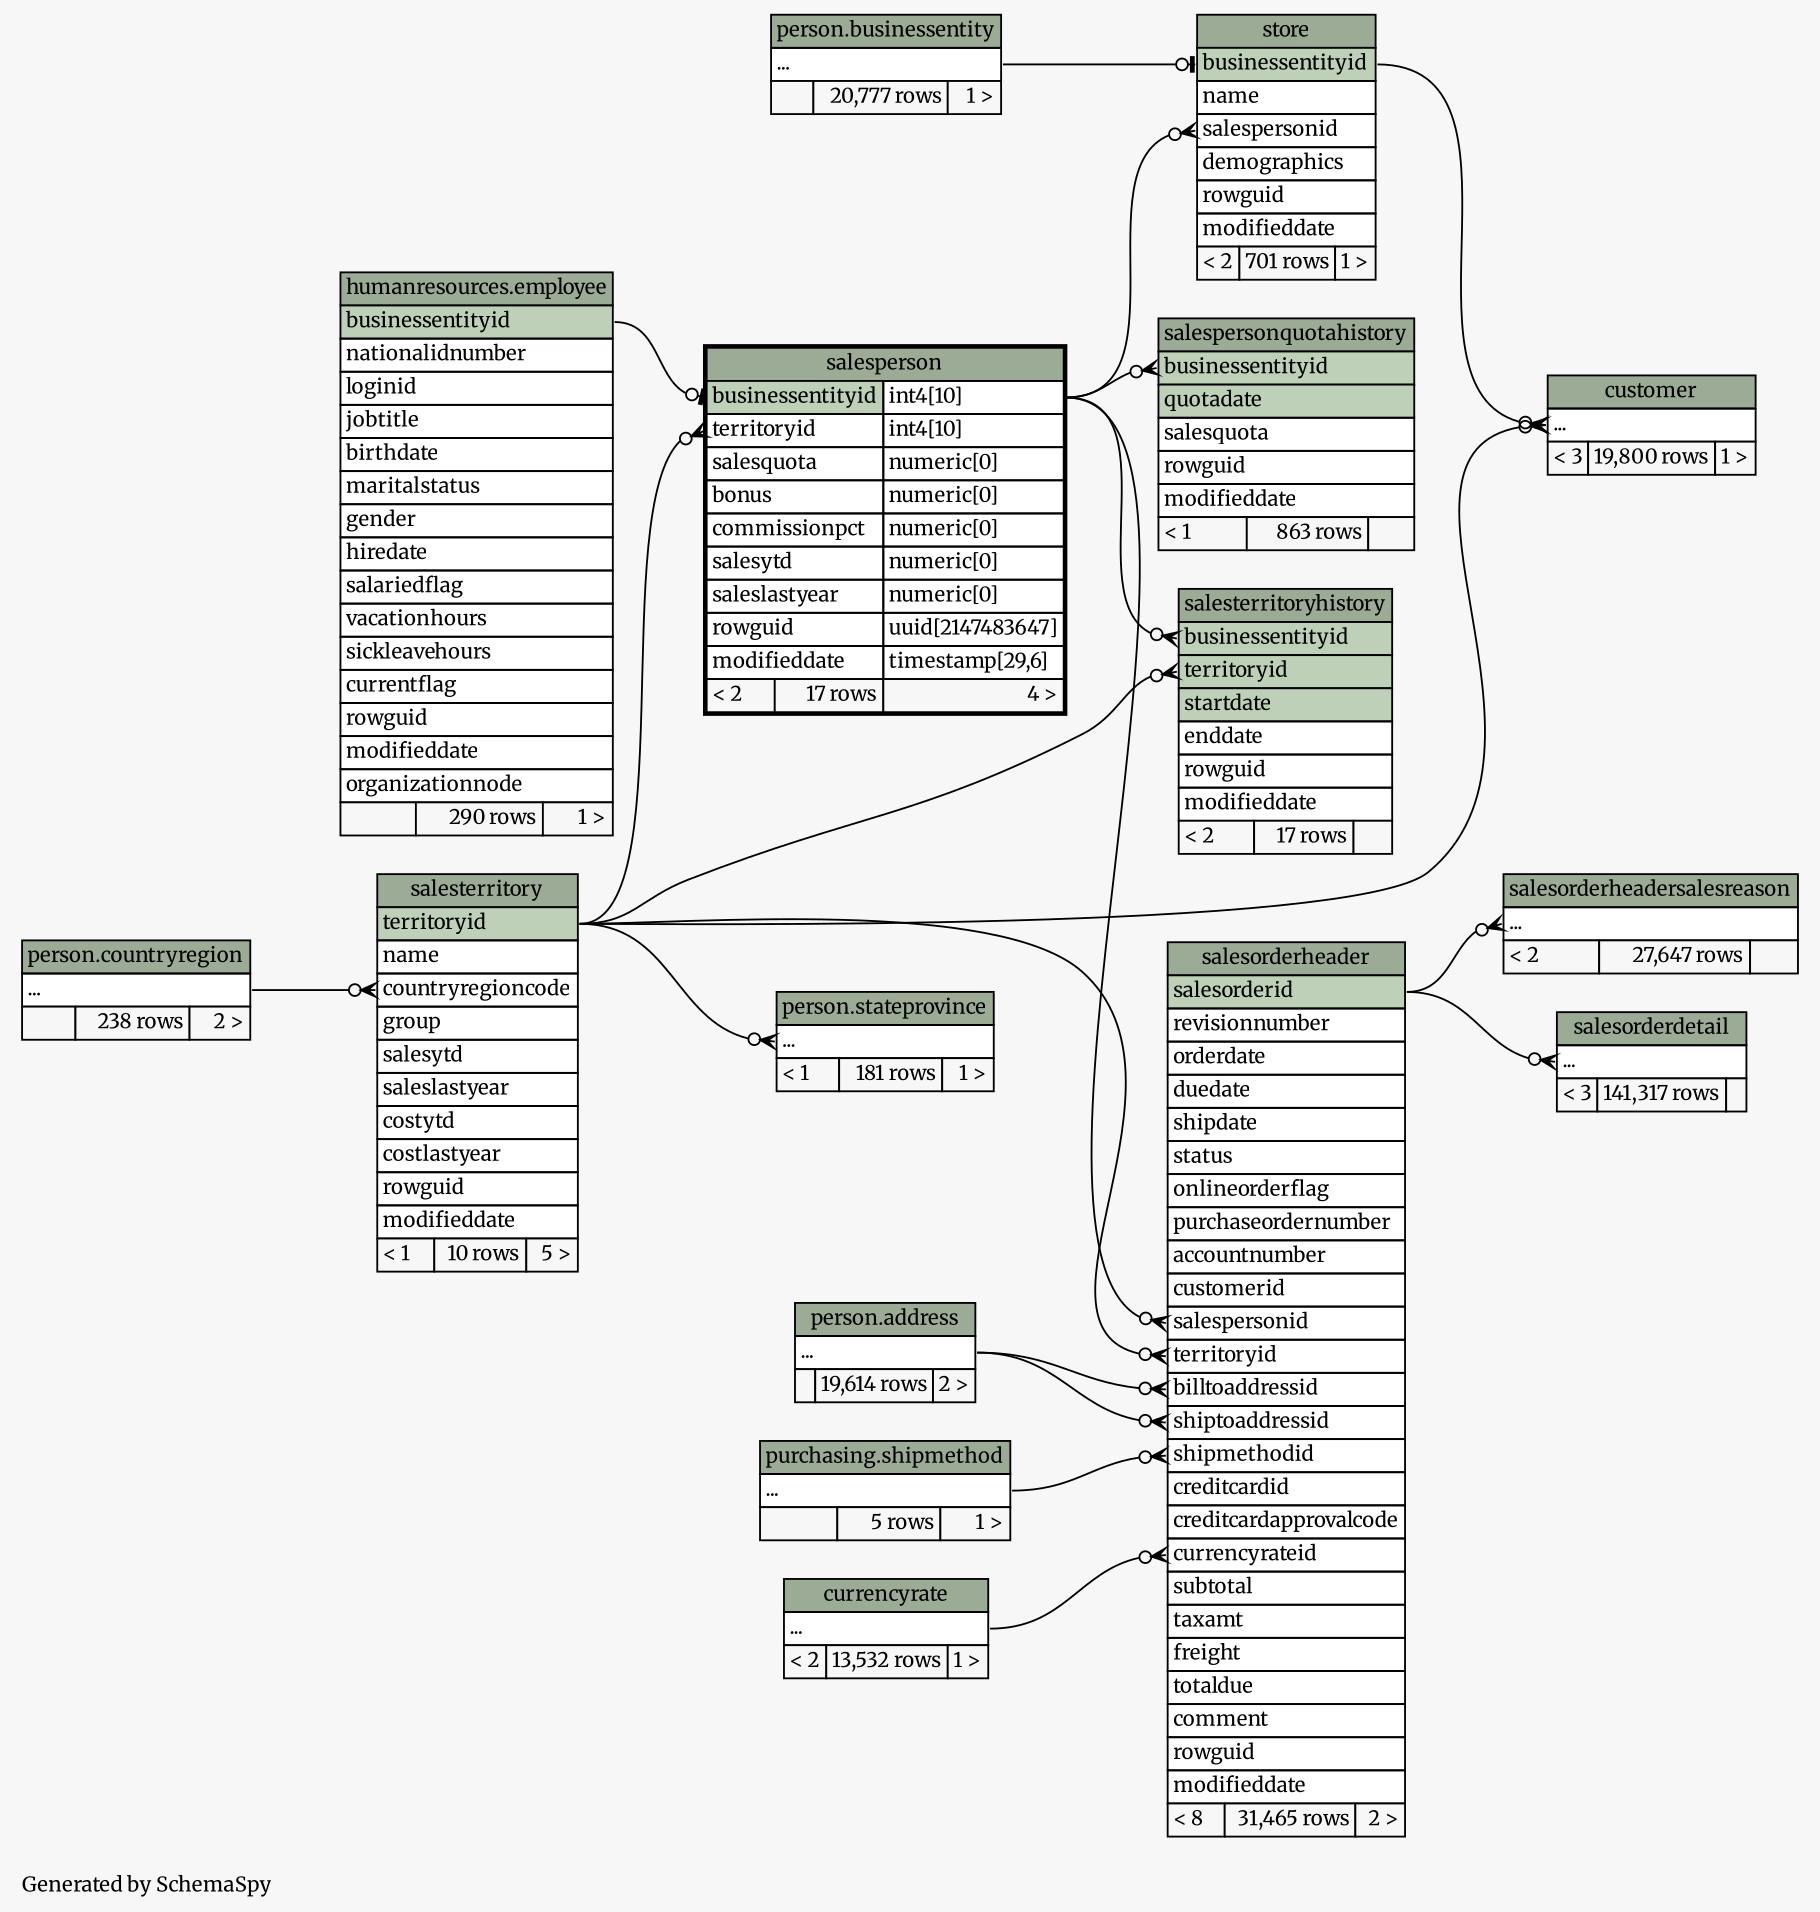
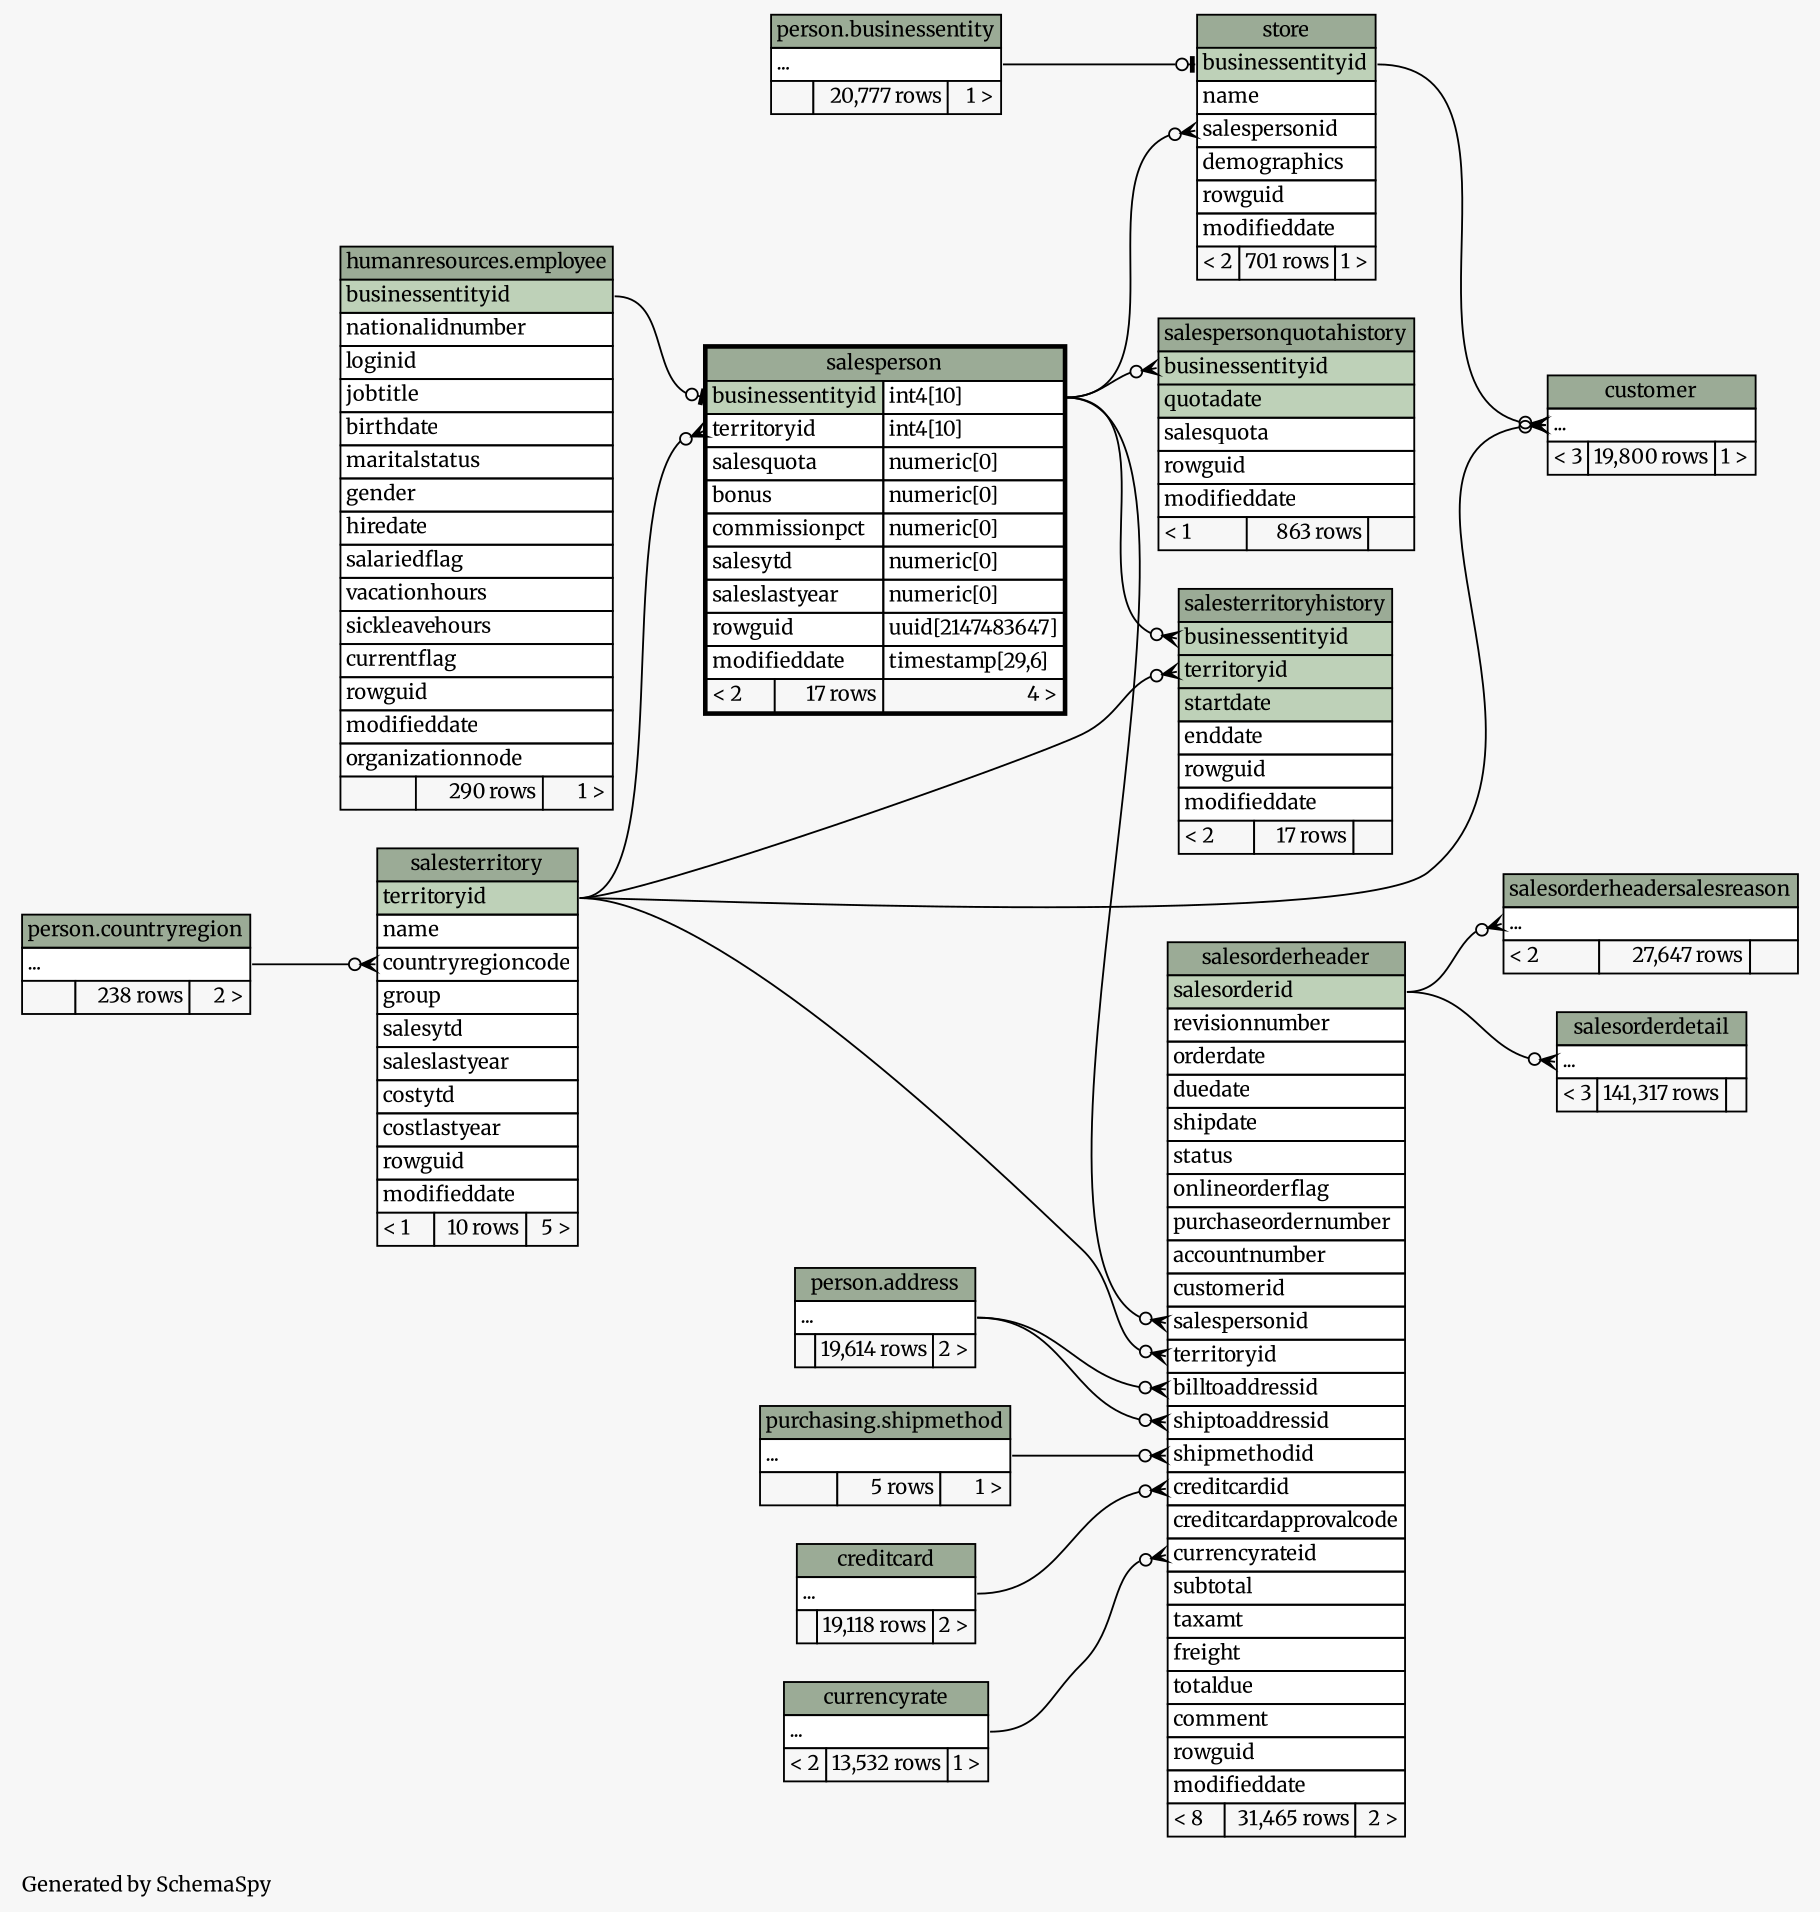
node "person.stateprovince": removed
node "creditcard": added
